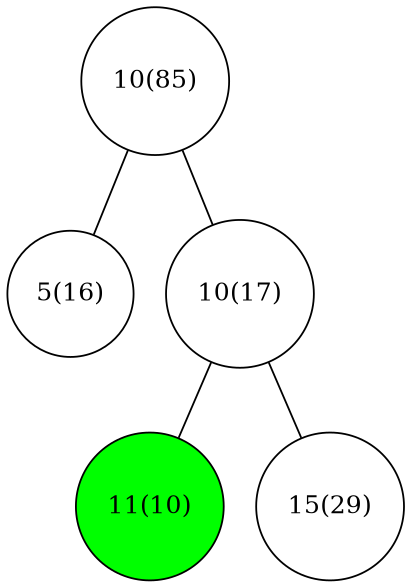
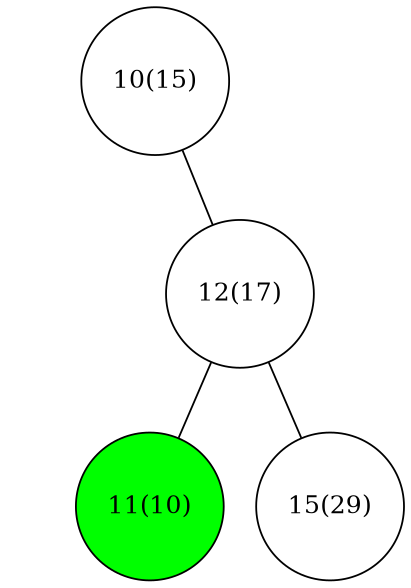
node "10(85)": label "10(85)" -> "10(15)"
node "5(16)": removed
node "10(17)": label "10(17)" -> "12(17)"
